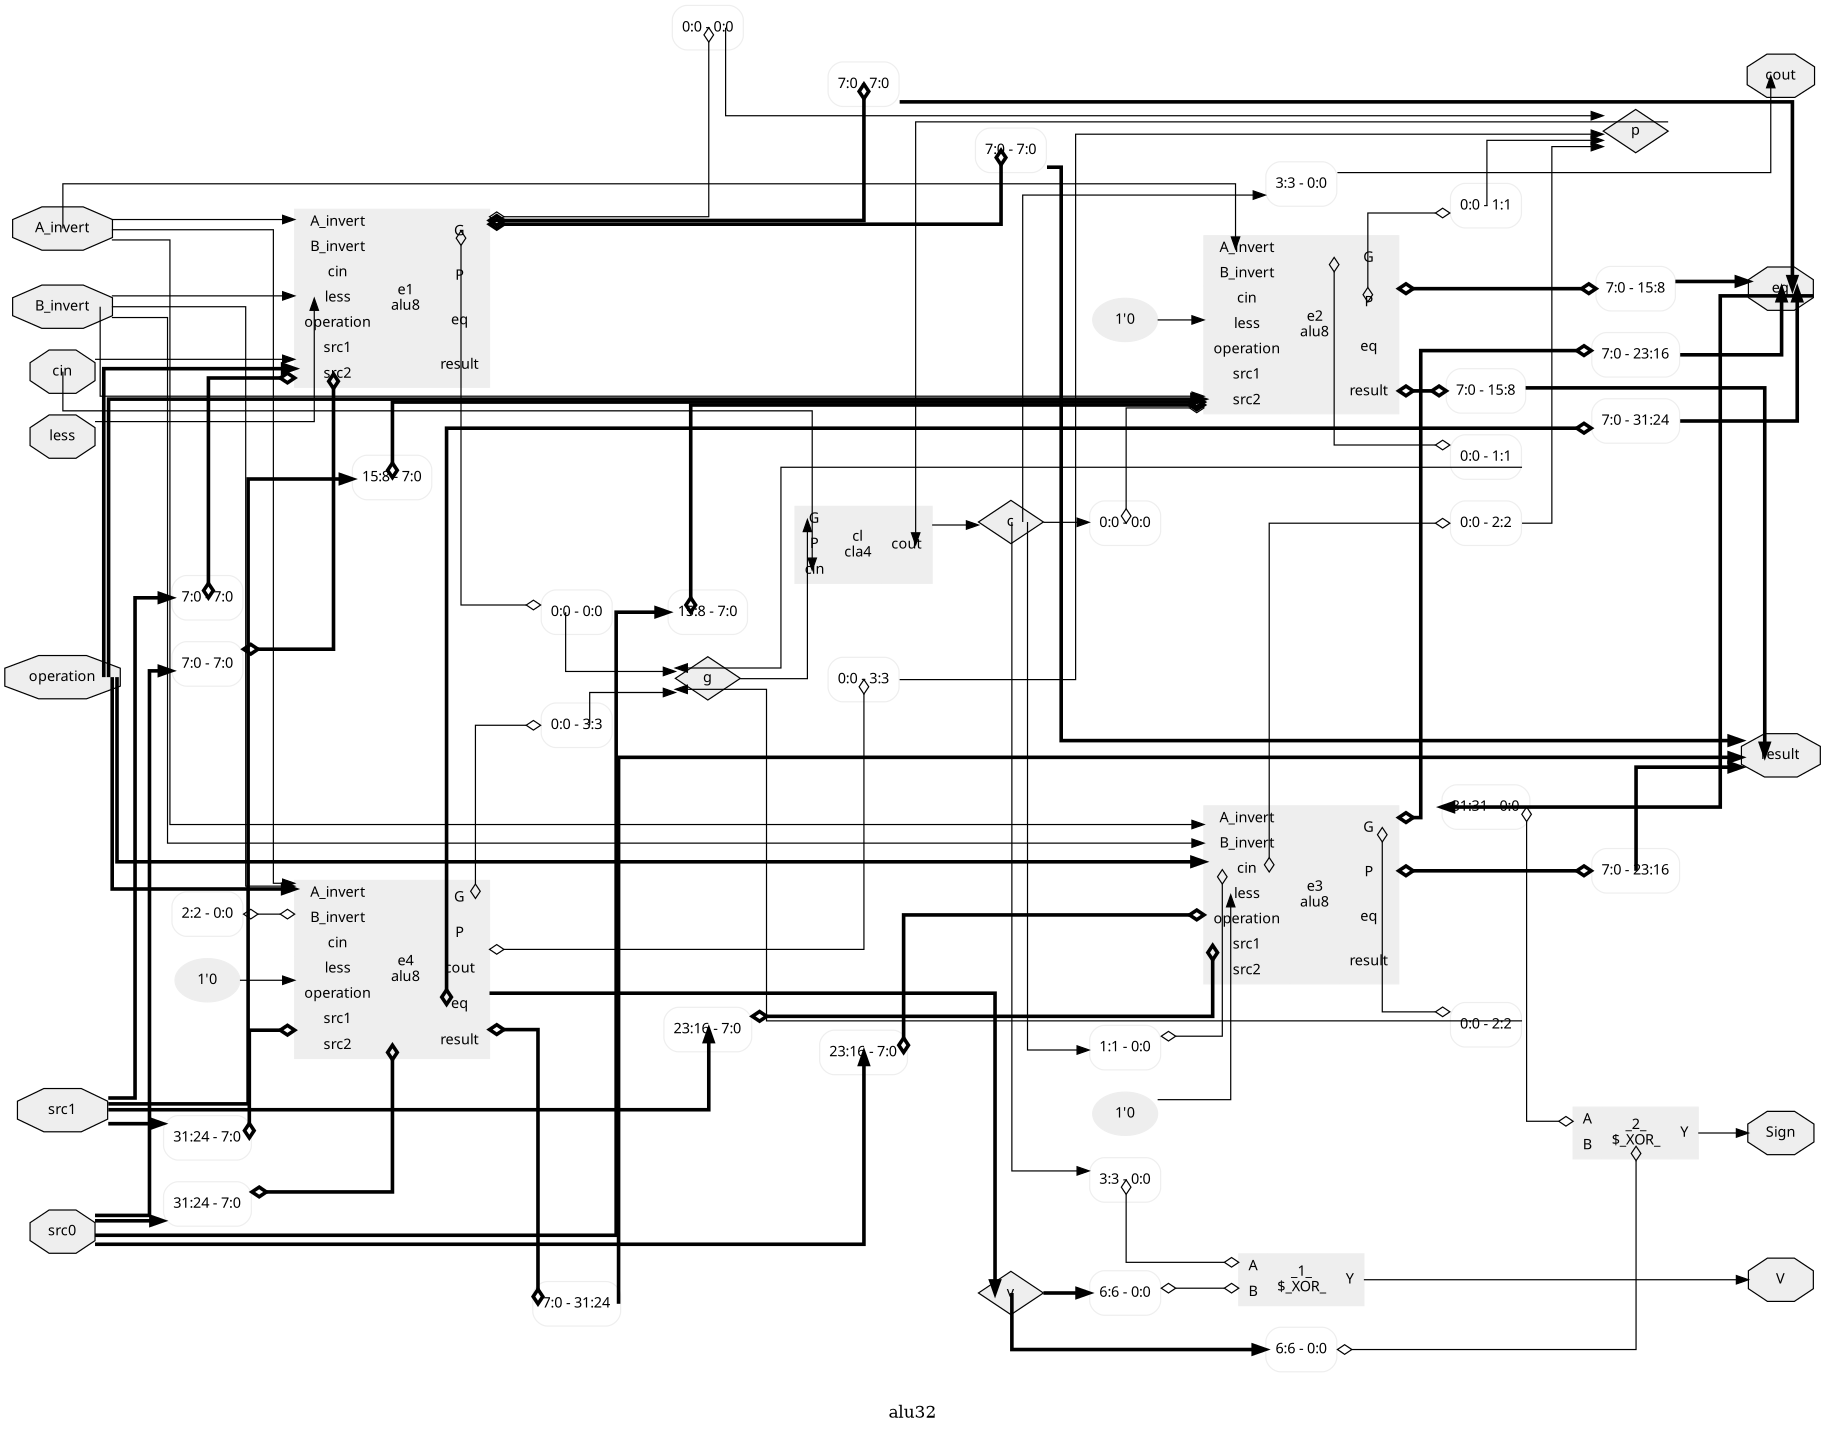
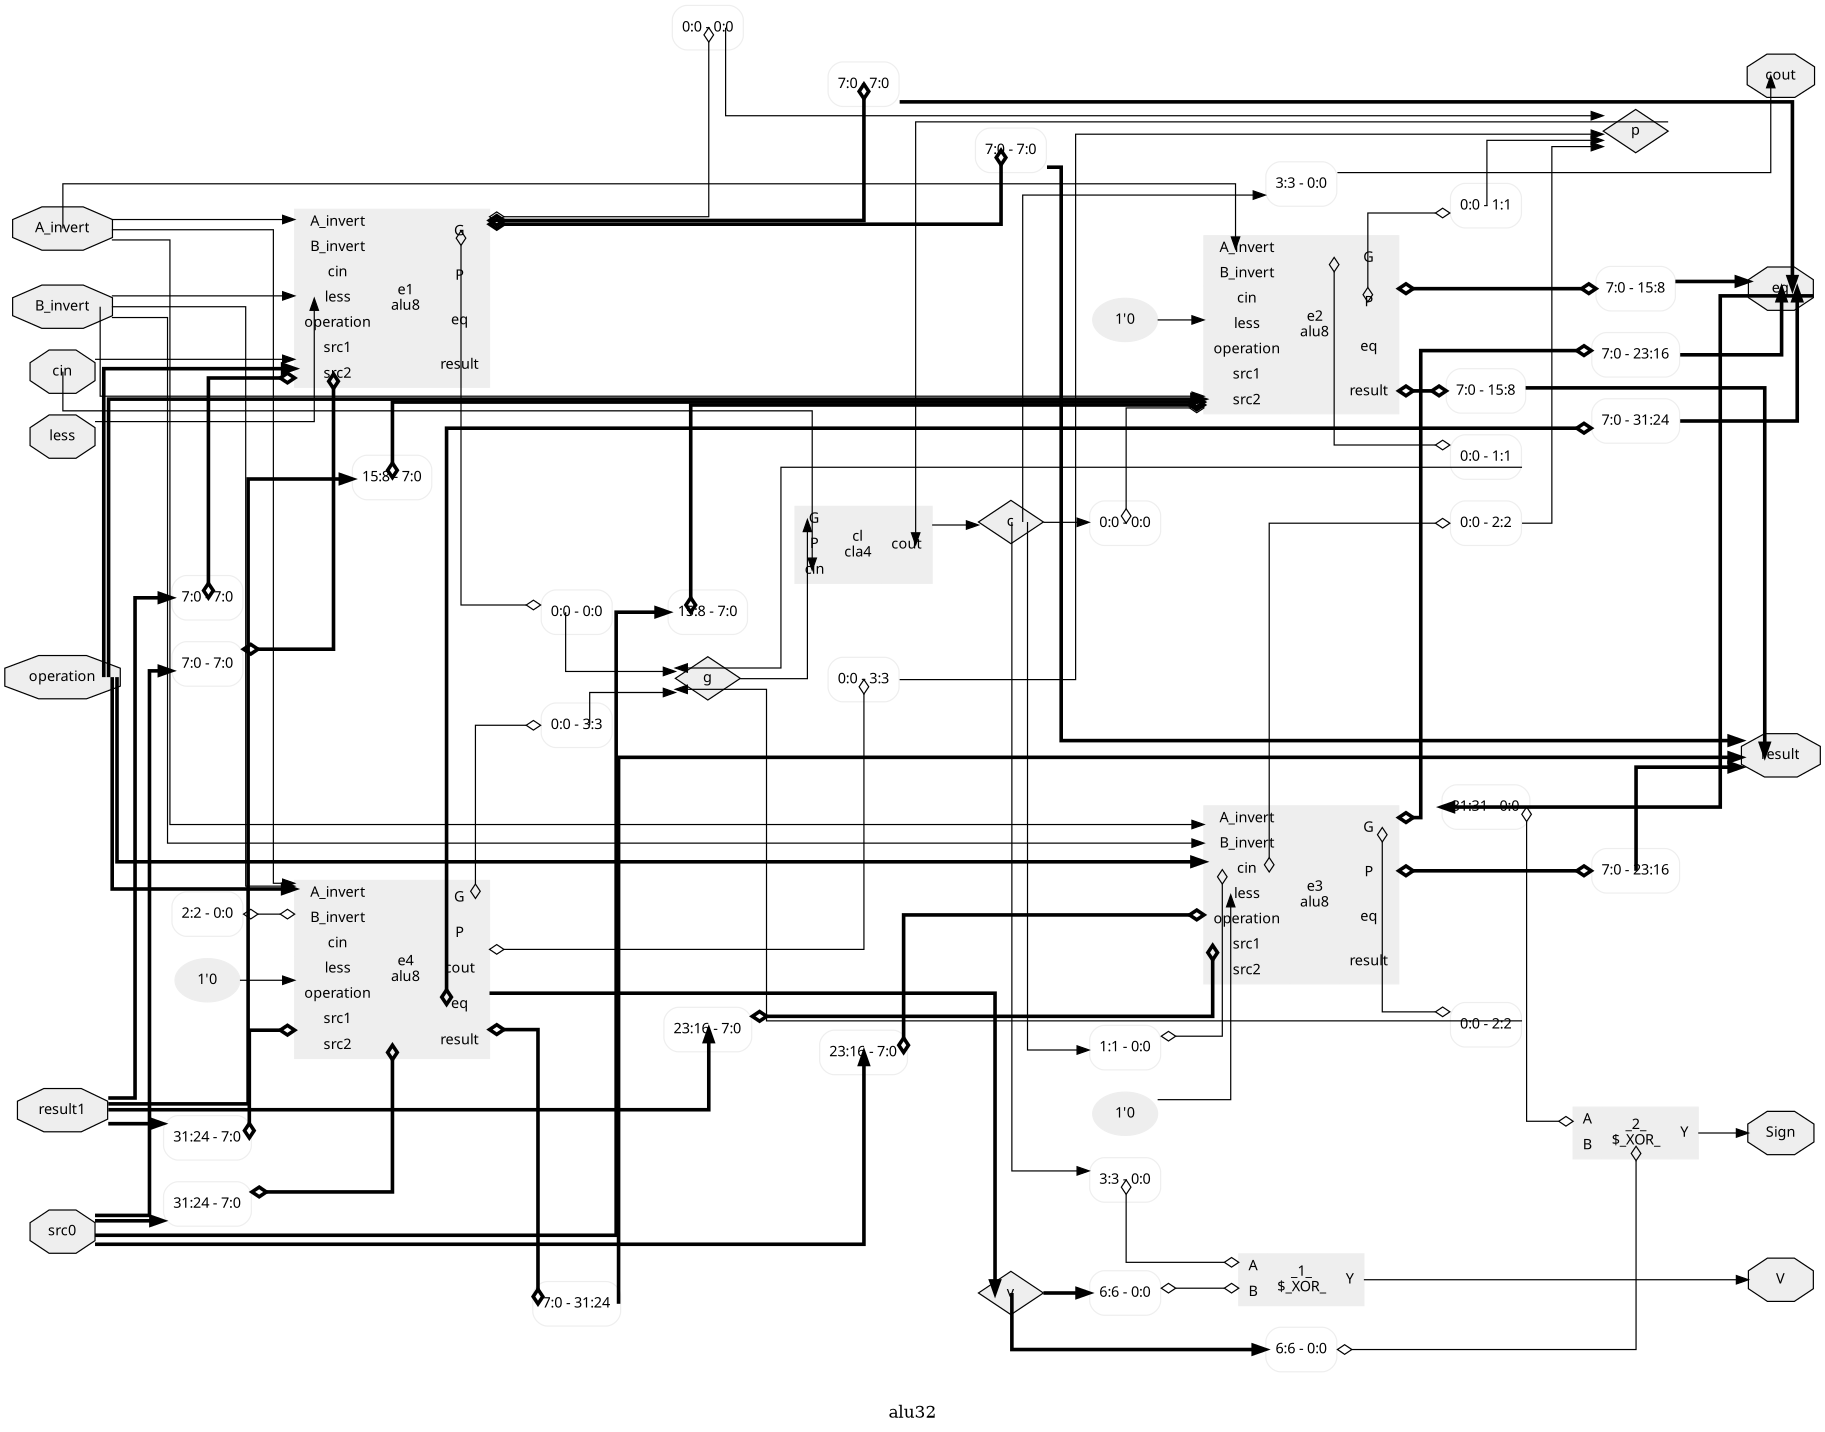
node "src1": label "src1" -> "result1"
